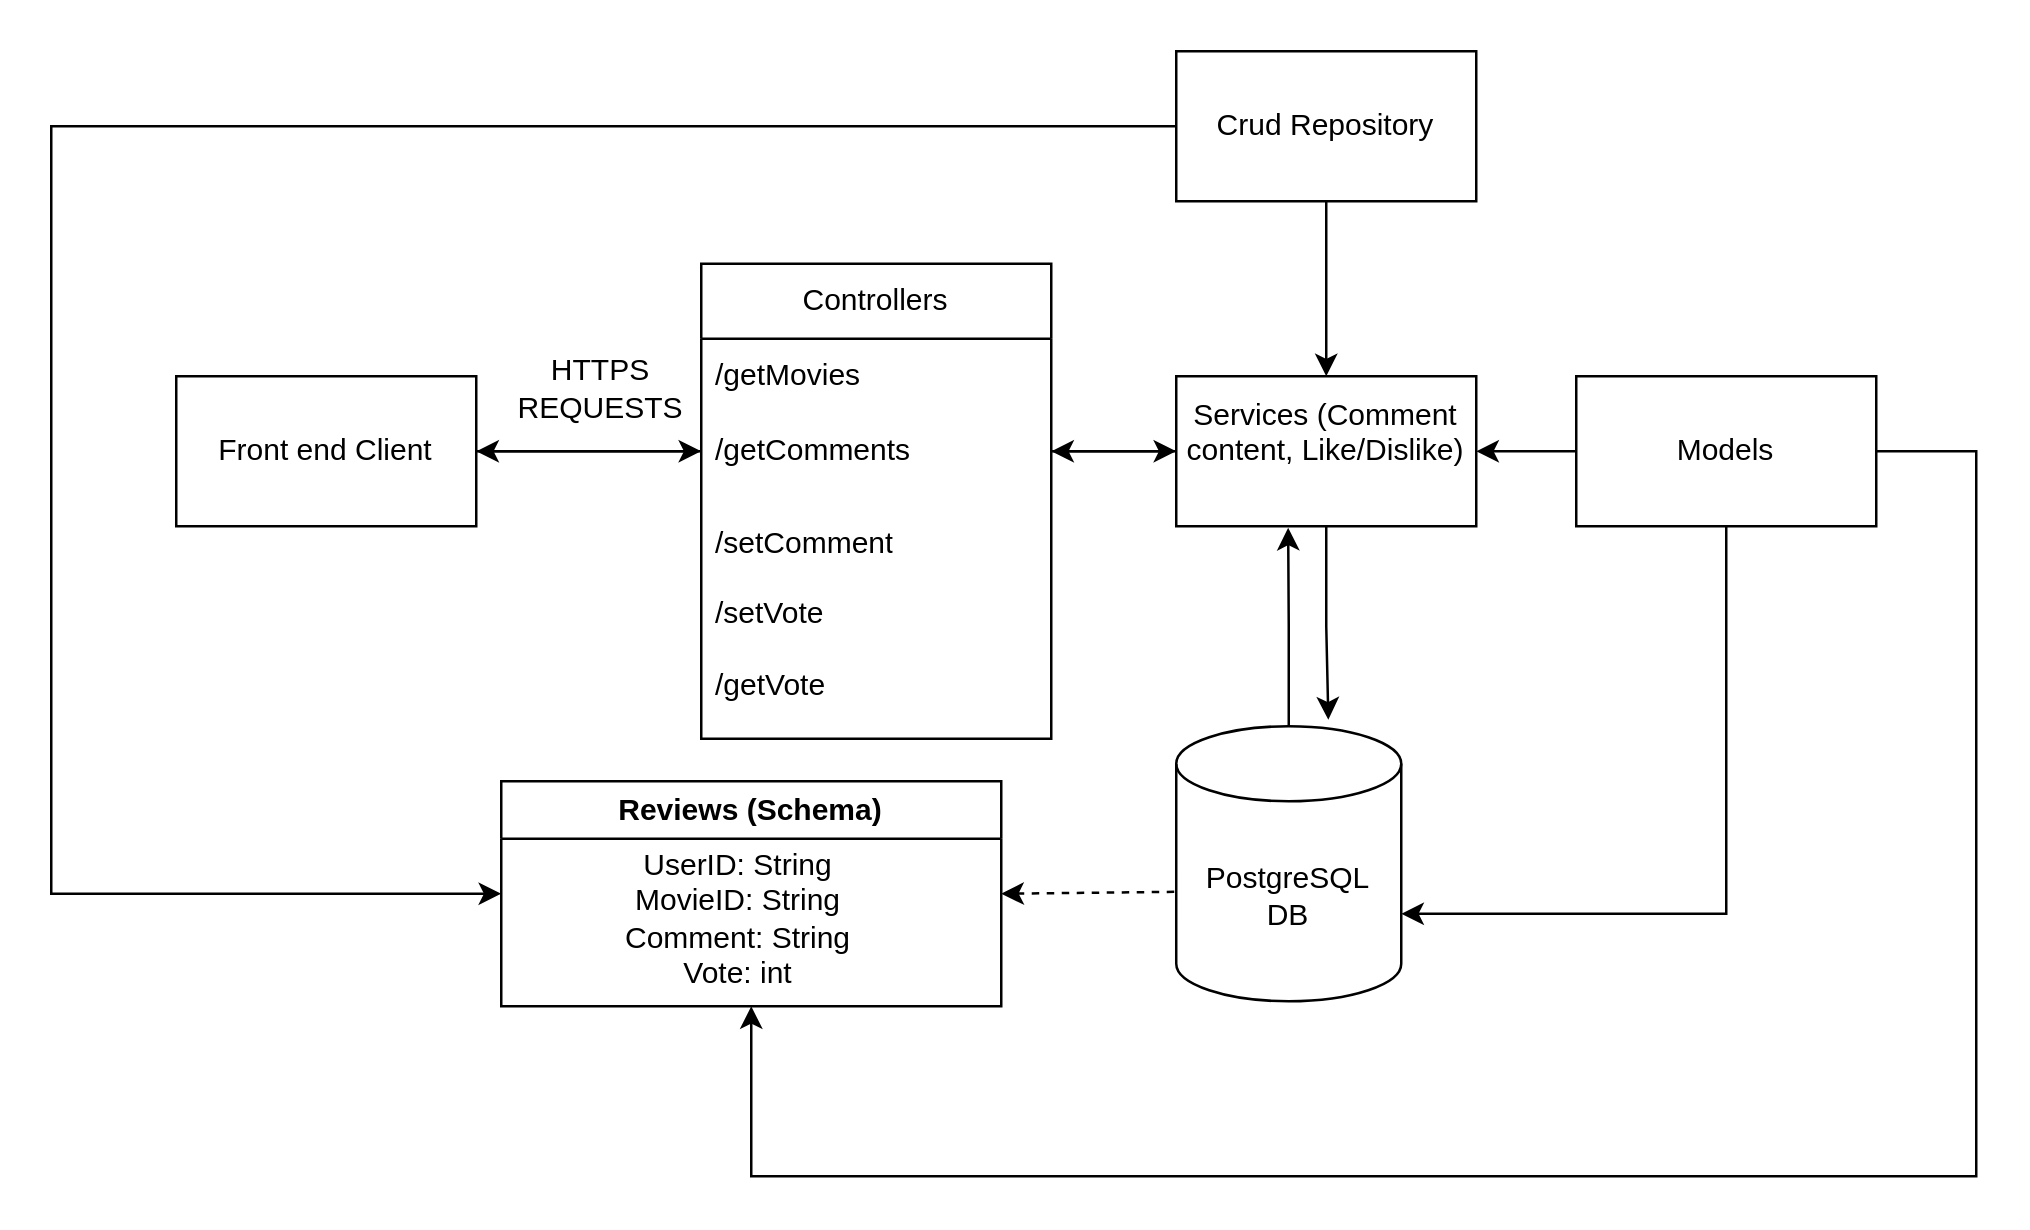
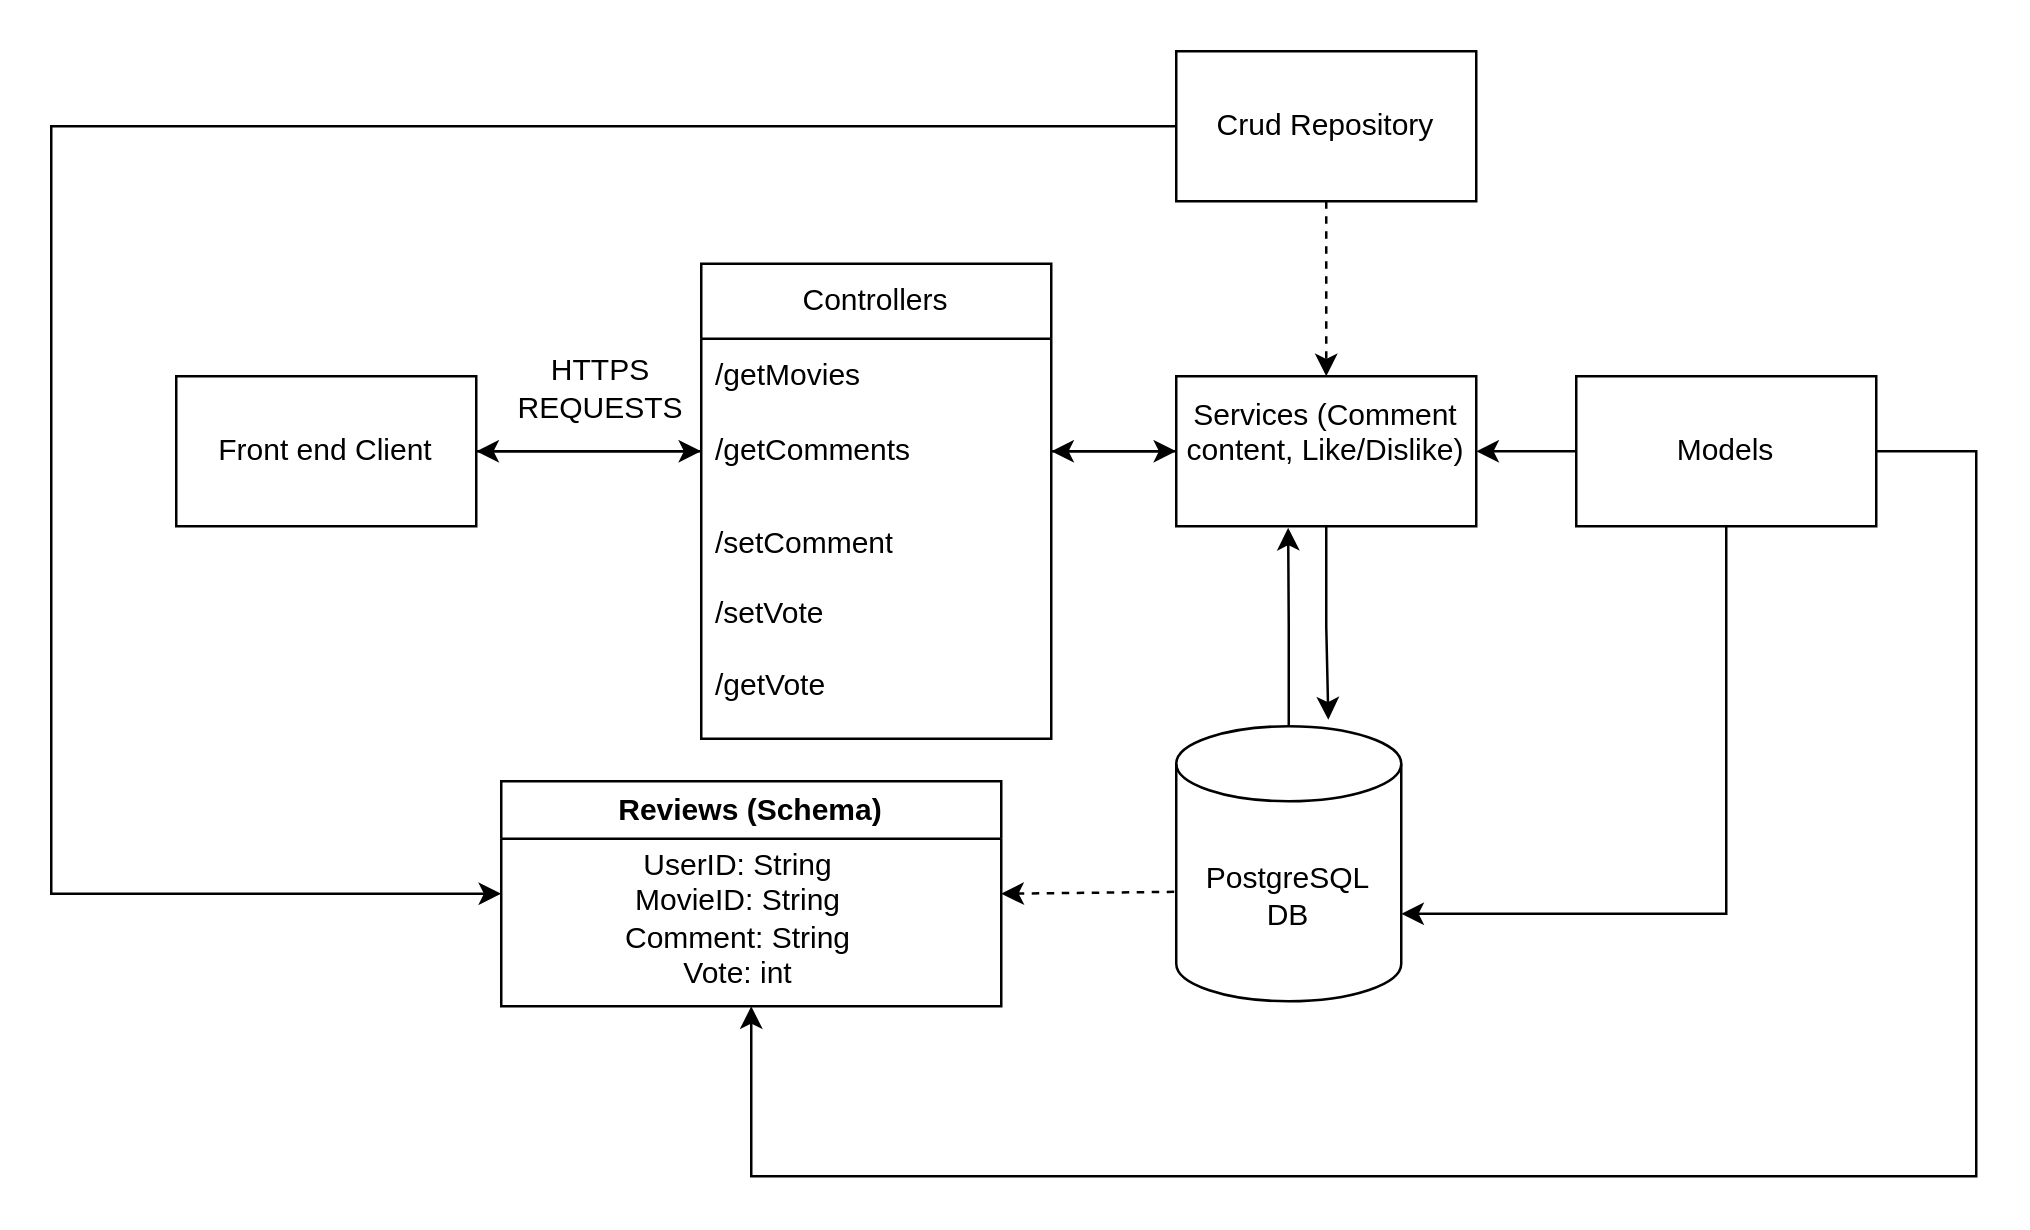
edge "Crud Repository" -> "Services (Comment content, Like/Dislike)": style solid -> dashed
